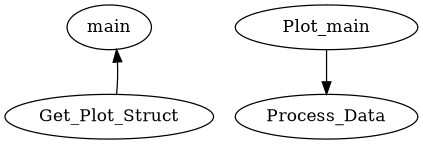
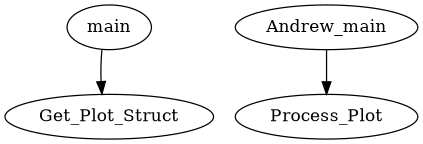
node "Plot_main": label "Plot_main" -> "Andrew_main"
edge "Get_Plot_Struct" -> "main": reversed
node "Process_Data": label "Process_Data" -> "Process_Plot"
